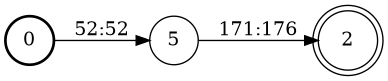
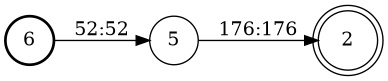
edge "5" -> "2": label "171:176" -> "176:176"
node "0": label "0" -> "6"
